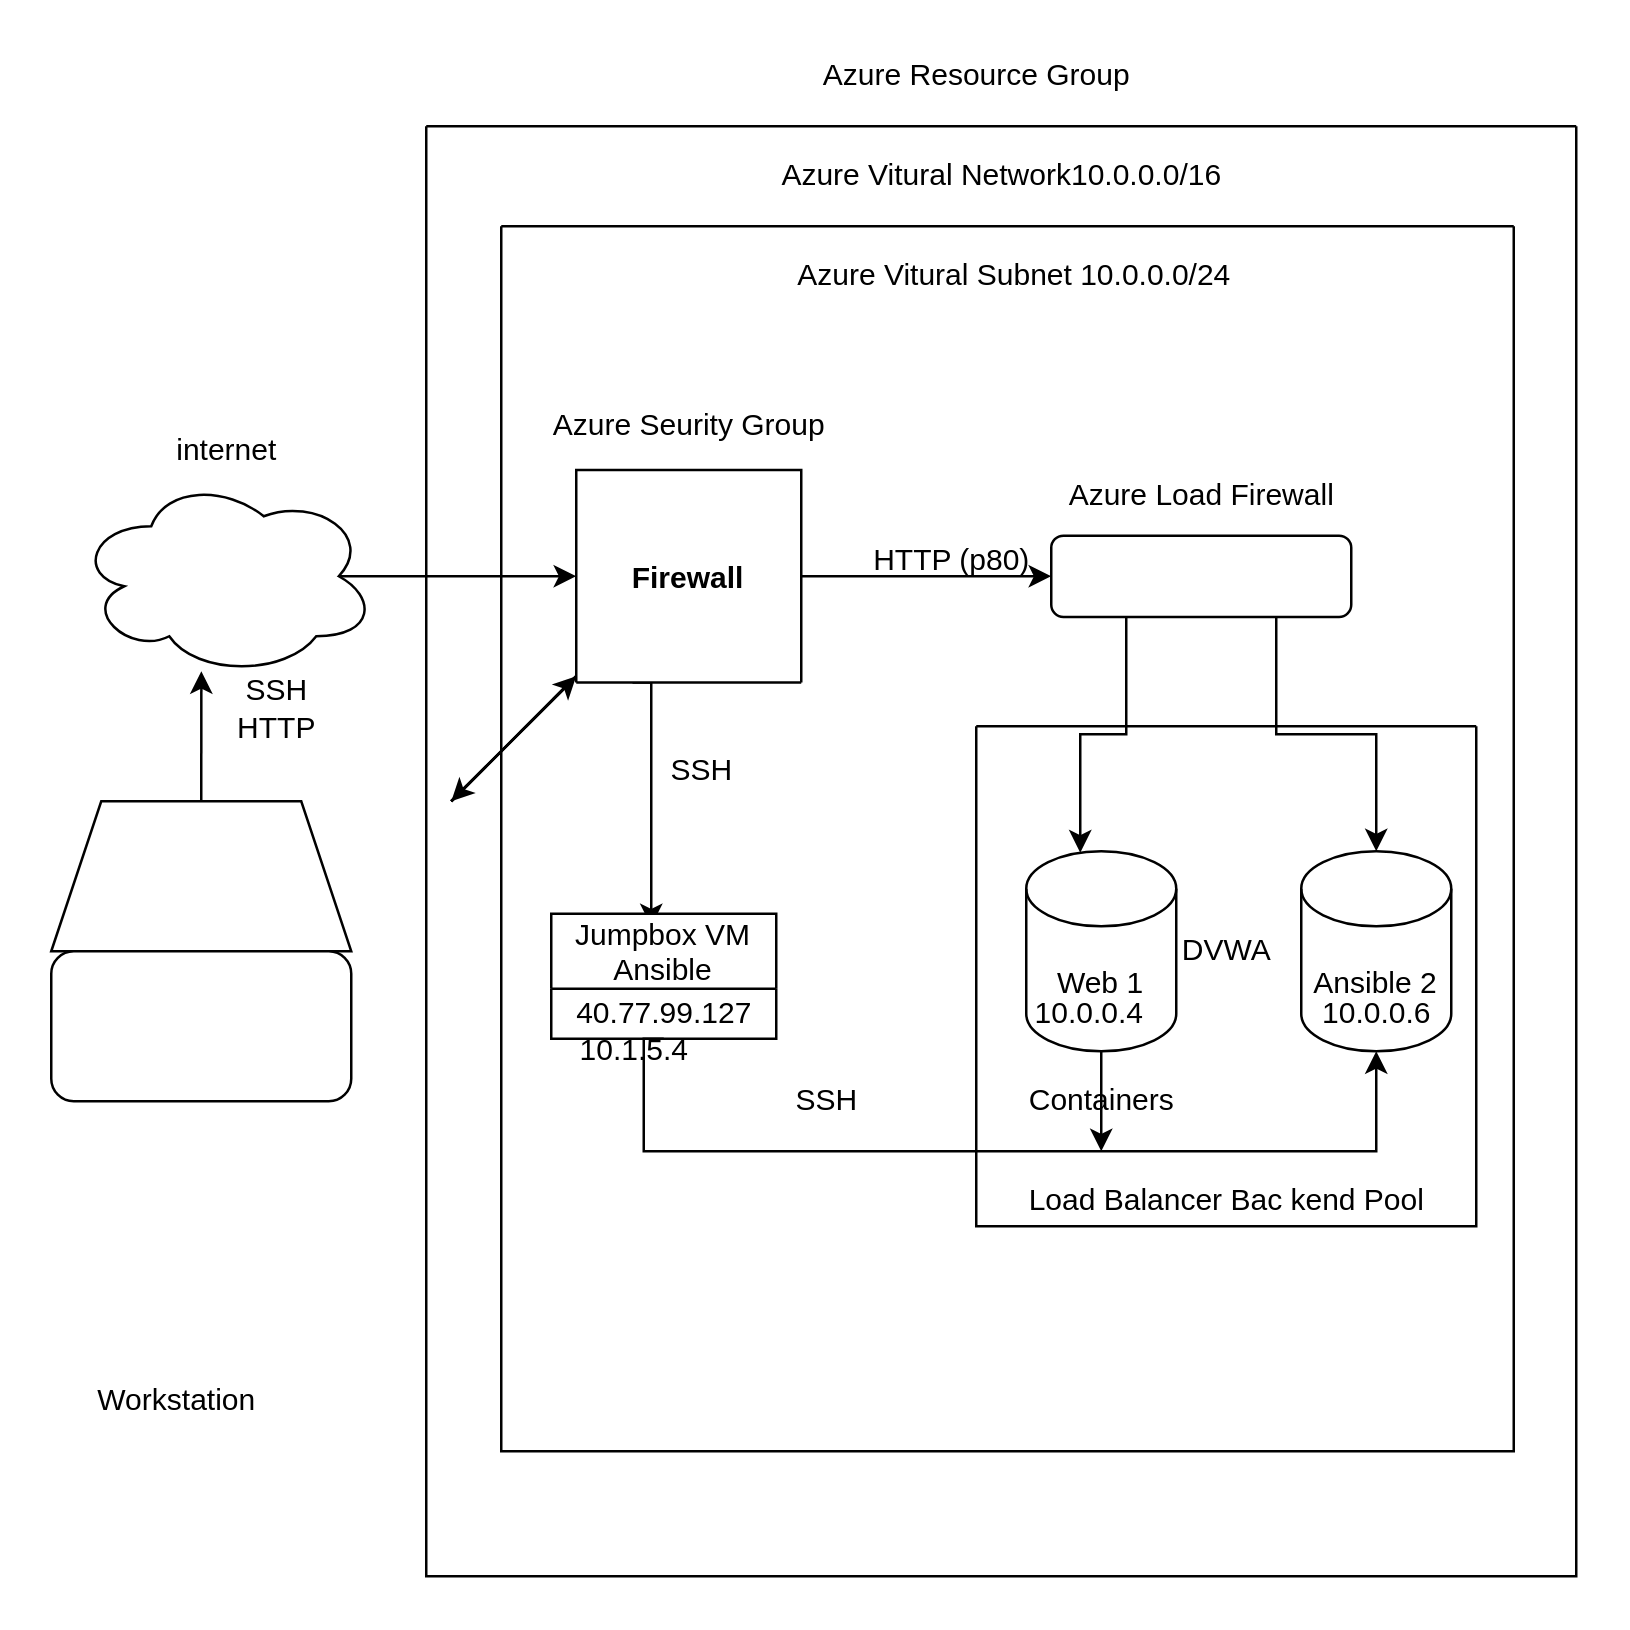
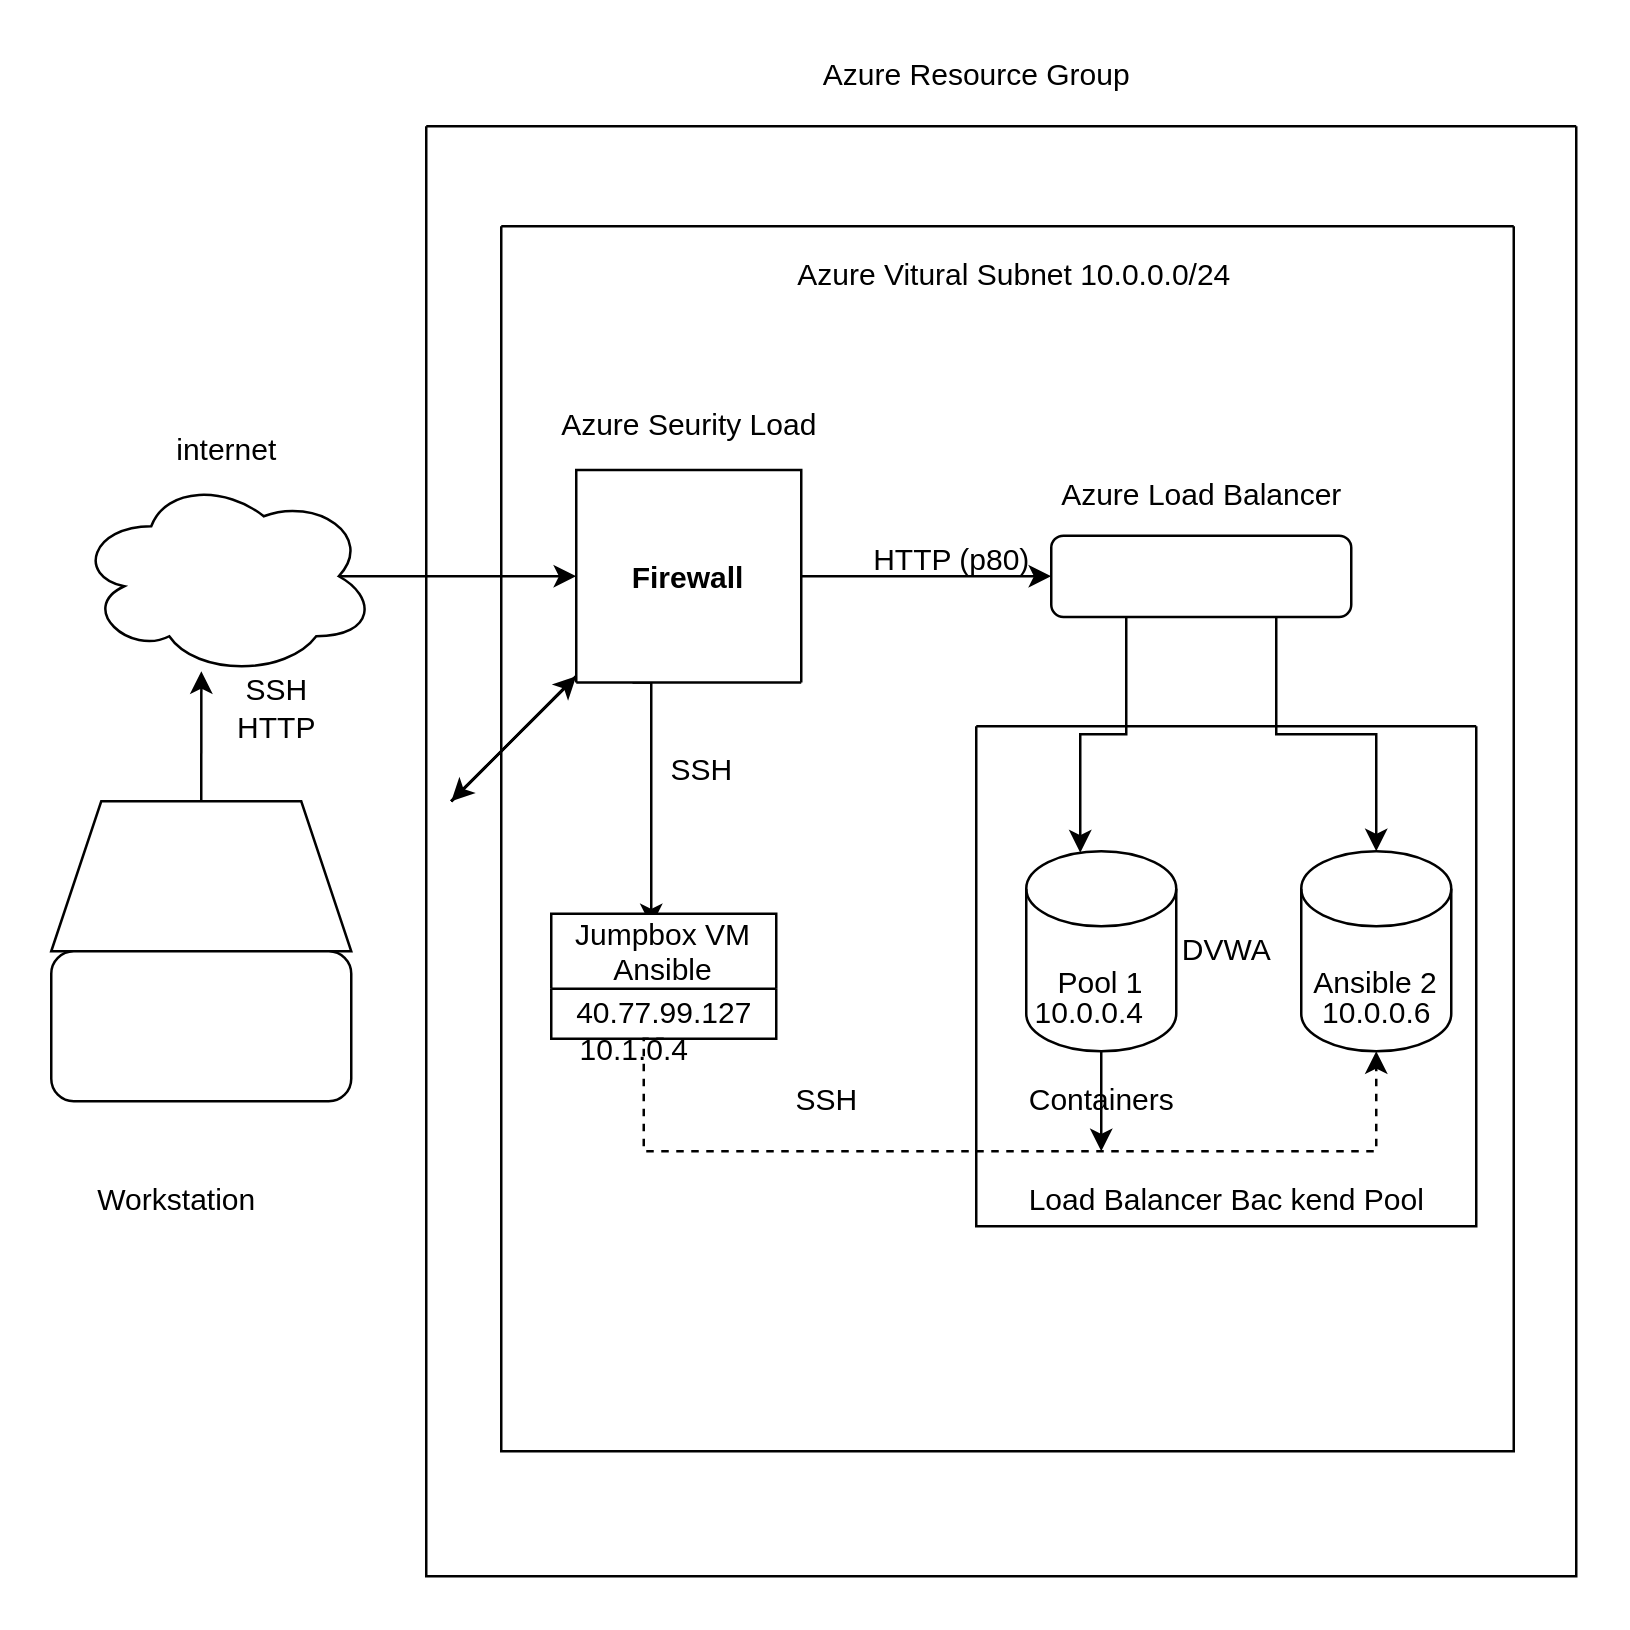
node "Azure Vitural Network10.0.0.0/16": removed
node "Azure Seurity Group": label "Azure Seurity Group" -> "Azure Seurity Load"
node "Azure Load Firewall": label "Azure Load Firewall" -> "Azure Load Balancer"
node "Web 1": label "Web 1" -> "Pool 1"
node "10.1.5.4": label "10.1.5.4" -> "10.1.0.4"
edge "Jumpbox VM Ansible" -> "Ansible 2": style solid -> dashed
node "Workstation": moved (176, 1401) -> (176, 1201)
